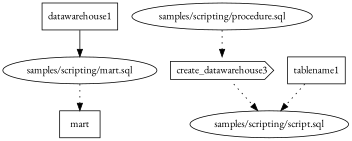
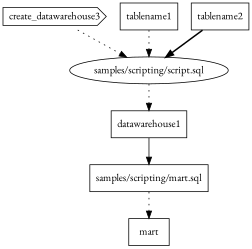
node "tablename2": added
node "samples/scripting/procedure.sql": removed
node "samples/scripting/mart.sql": shape ellipse -> box
edge "samples/scripting/script.sql" -> "datawarehouse1": added
